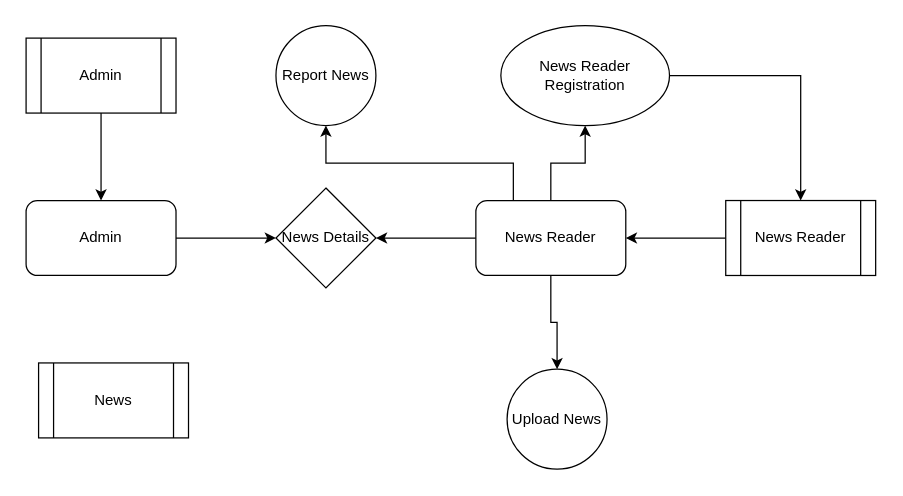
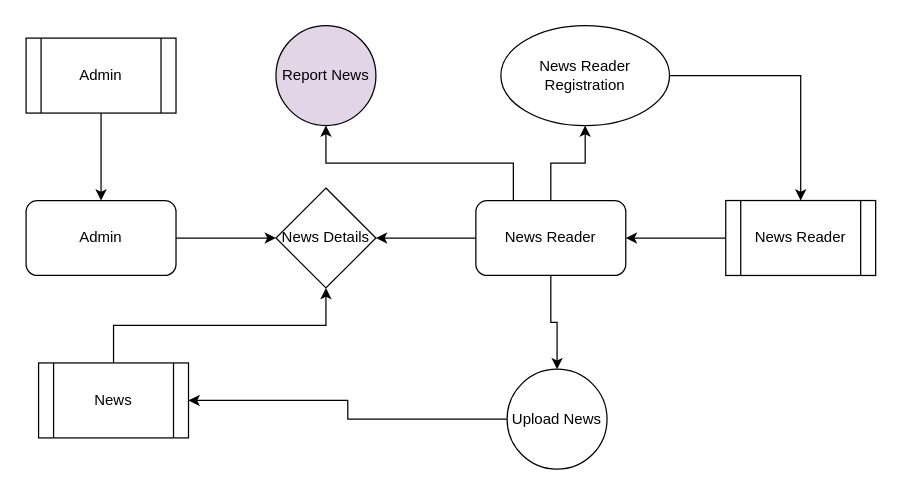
node "Report News": fillcolor #ffffff -> #e1d5e7
edge "News" -> "News Details": added
edge "Upload News" -> "News": added
